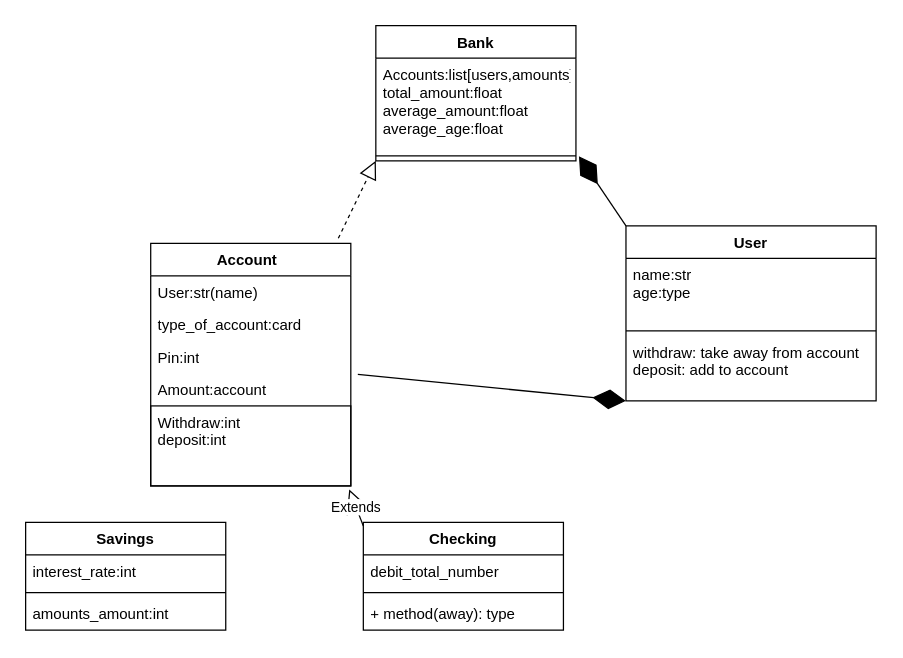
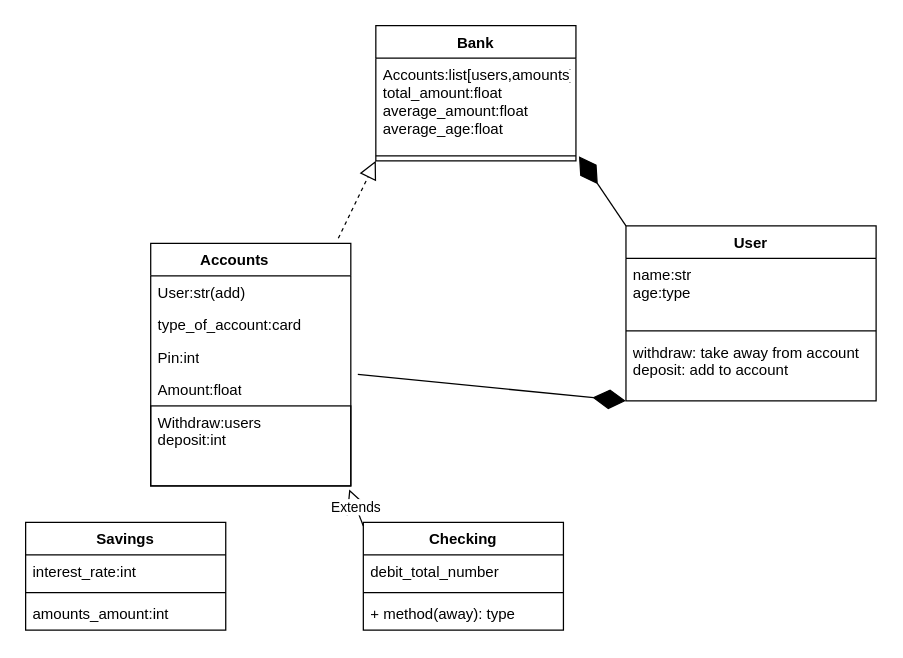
node "Account": label "Account" -> "Accounts"
node "User:str(name)": label "User:str(name)" -> "User:str(add)"
node "Amount:account": label "Amount:account" -> "Amount:float"
node "Withdraw:int deposit:int": label "Withdraw:int deposit:int" -> "Withdraw:users deposit:int"
